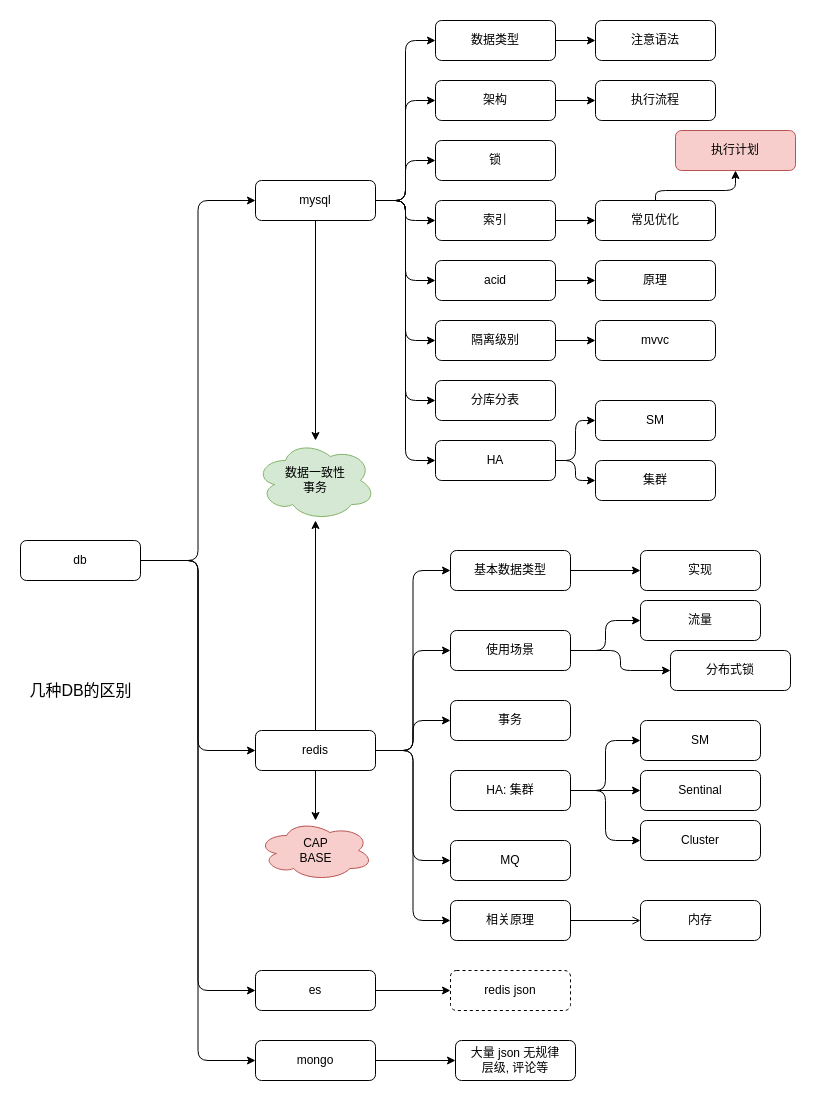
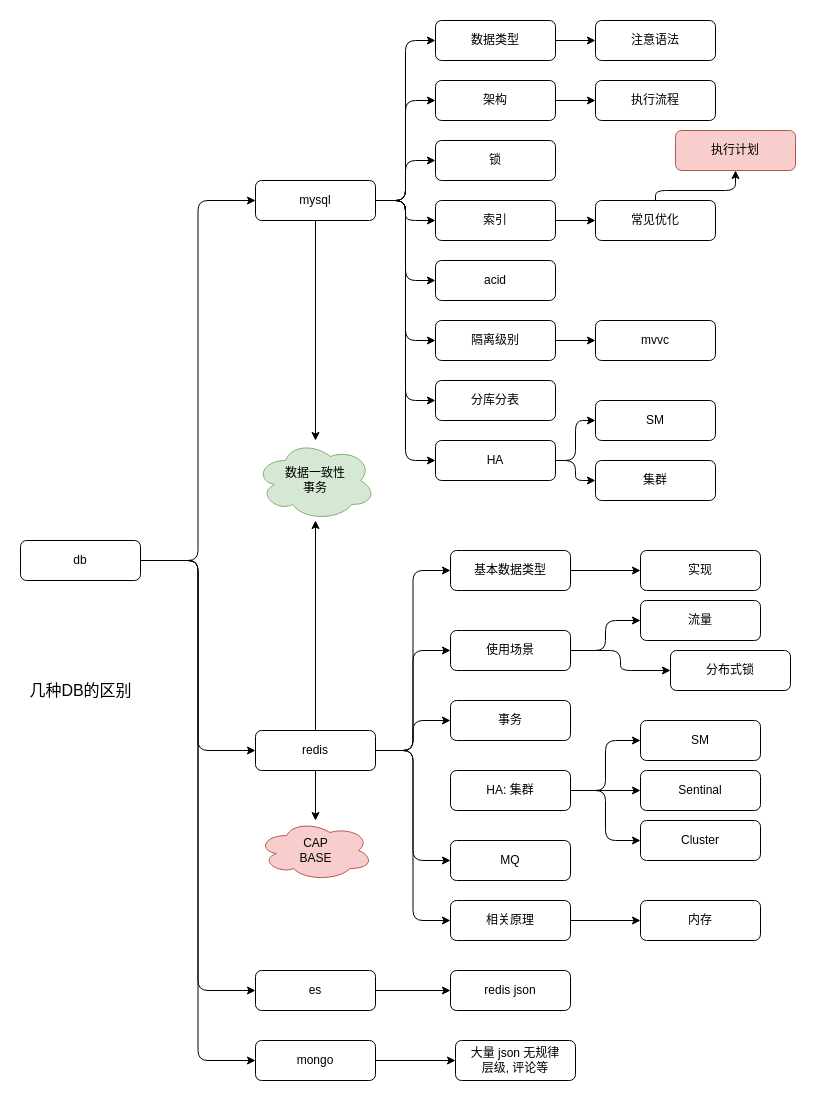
edge "acid" -> "原理": removed
node "原理": removed
edge "相关原理" -> "内存": arrowhead open -> classic
node "redis json": style dashed -> solid
